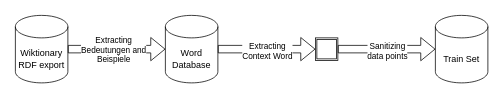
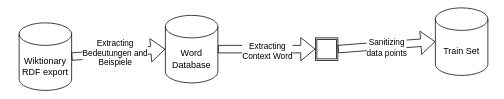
node "Wiktionary RDF export": moved (42, 49) -> (45, 57)
node "Train Set": moved (462, 49) -> (462, 42)
